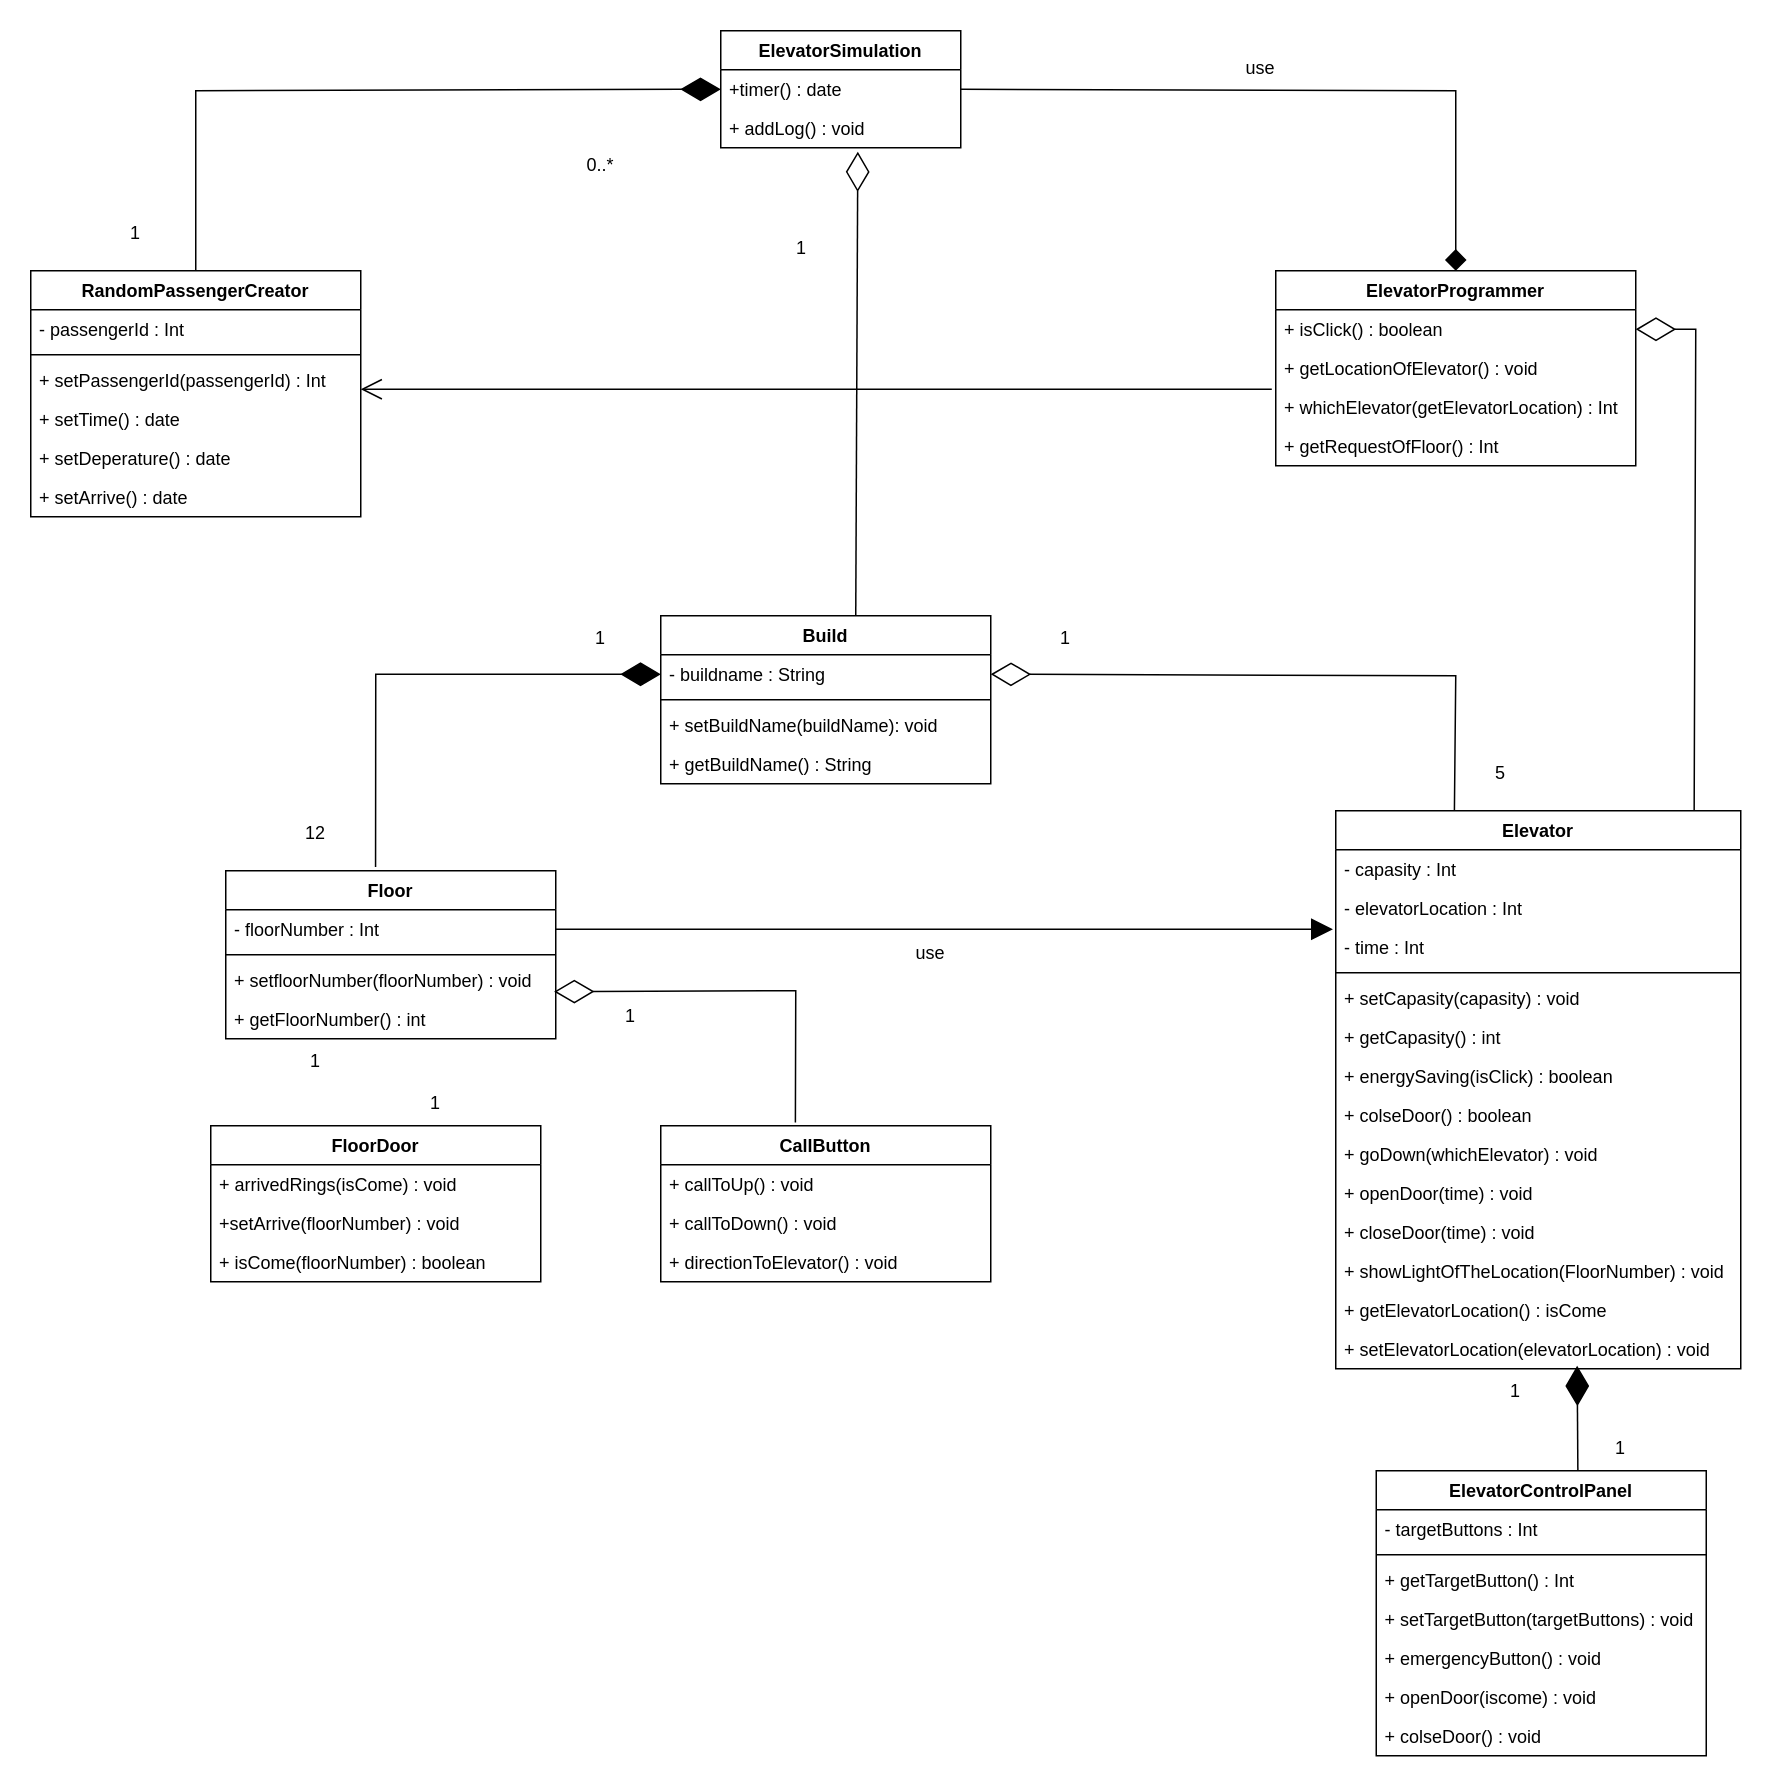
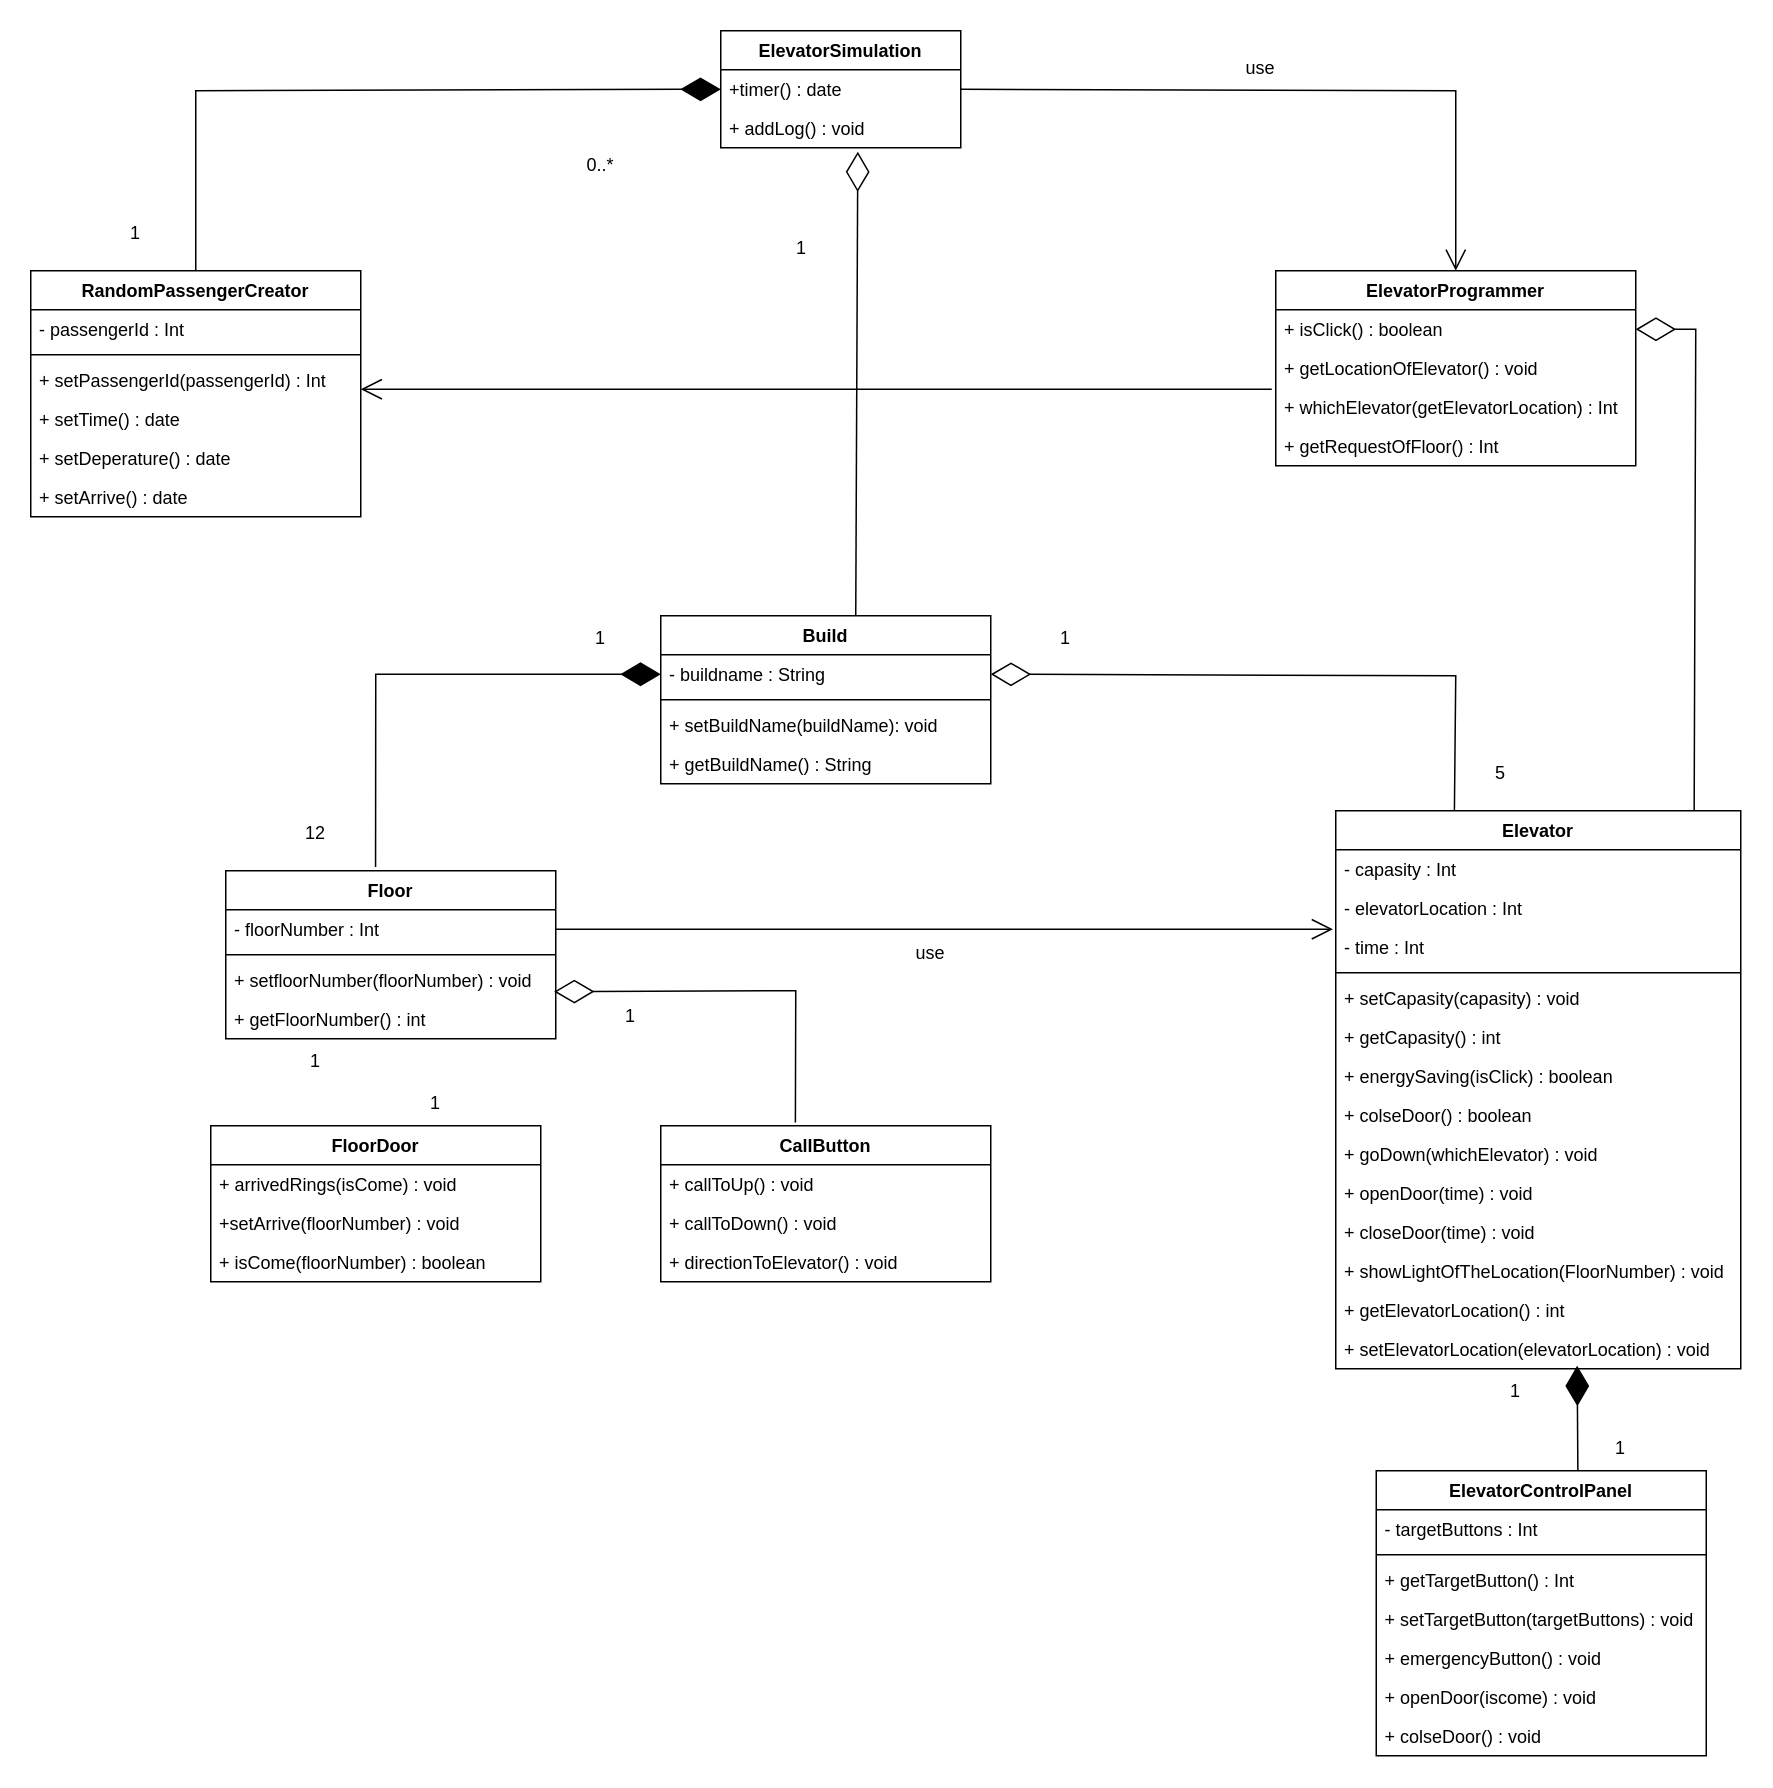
edge "+timer() : date" -> "ElevatorProgrammer": arrowhead diamond -> open
edge "- floorNumber : Int" -> "- time : Int": arrowhead block -> open
node "+ getElevatorLocation() : isCome": label "+ getElevatorLocation() : isCome" -> "+ getElevatorLocation() : int"
